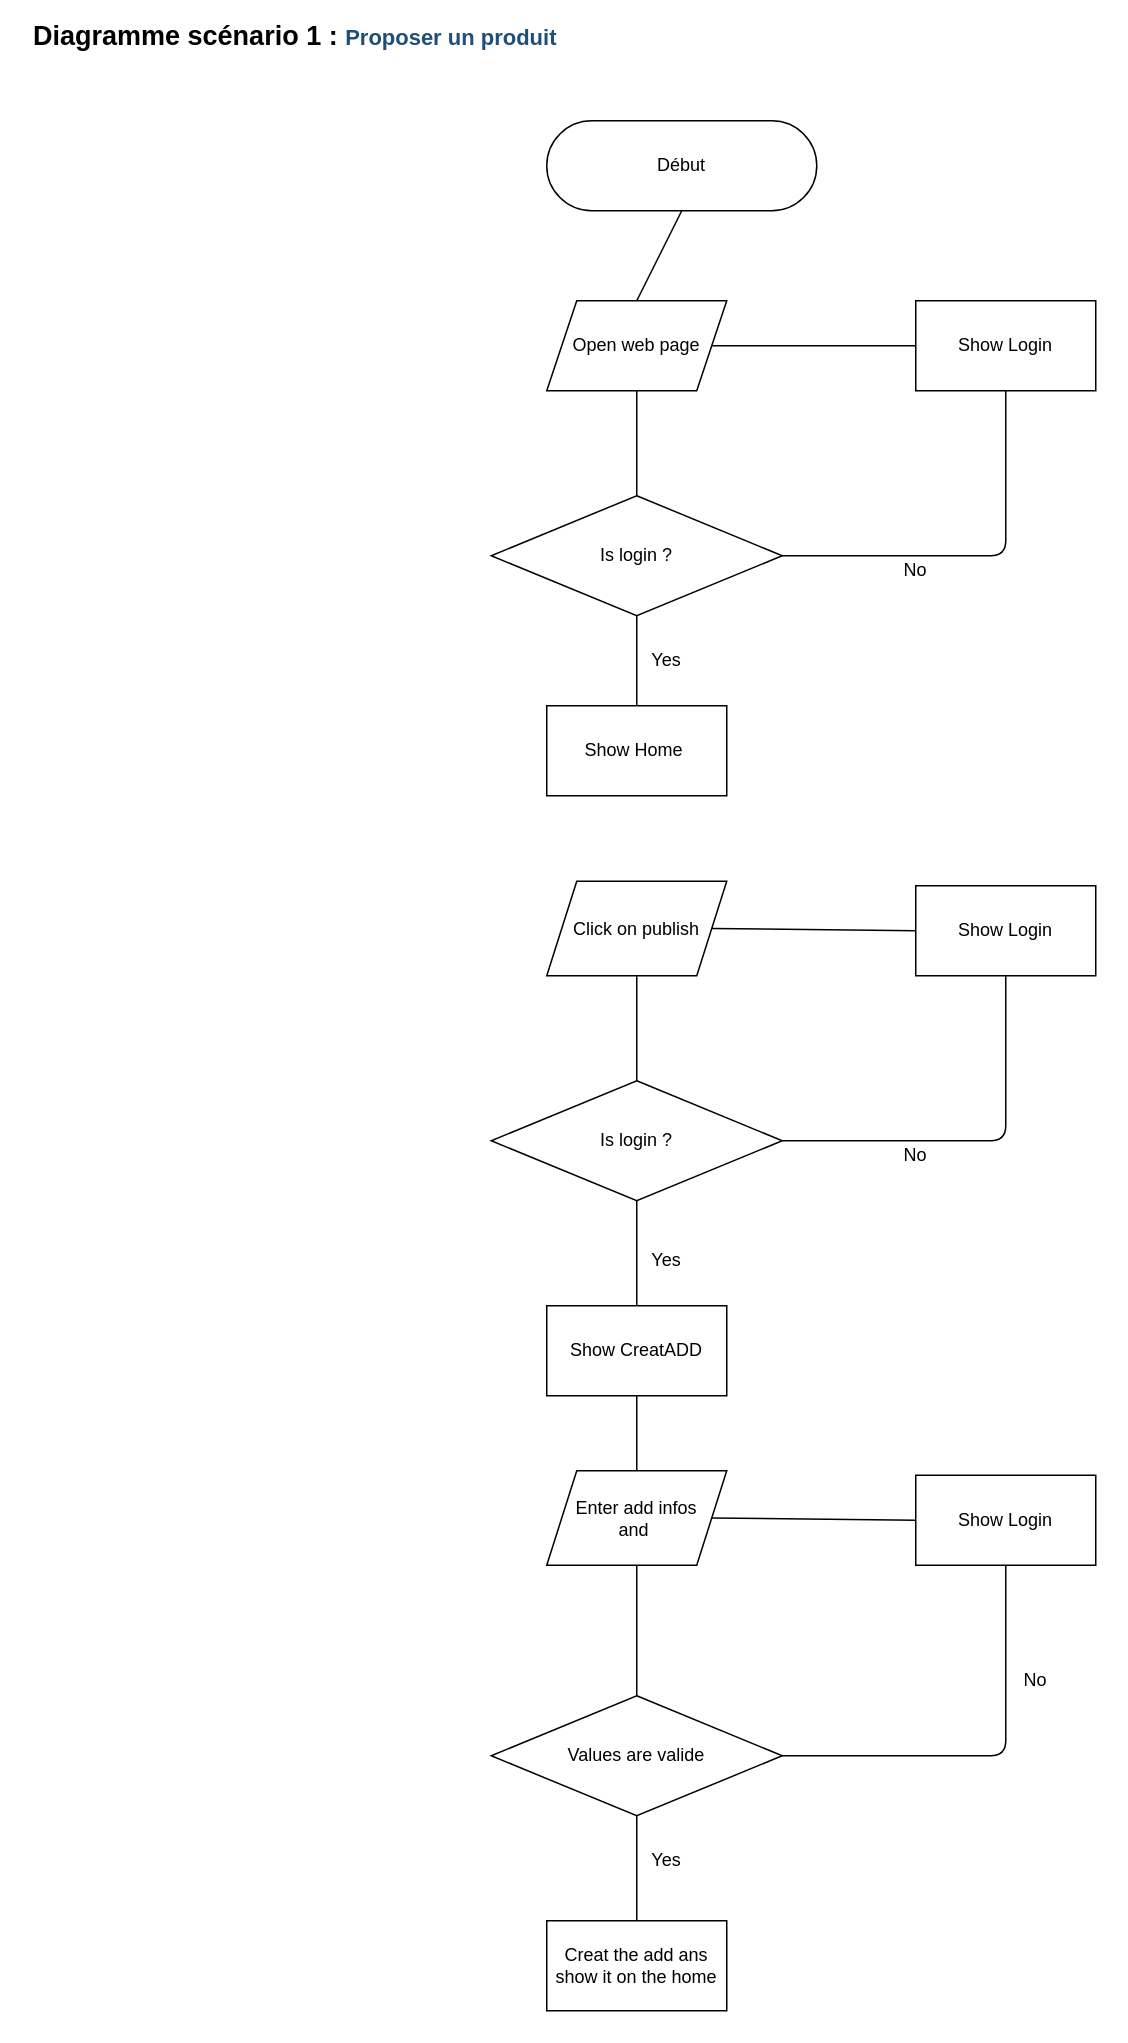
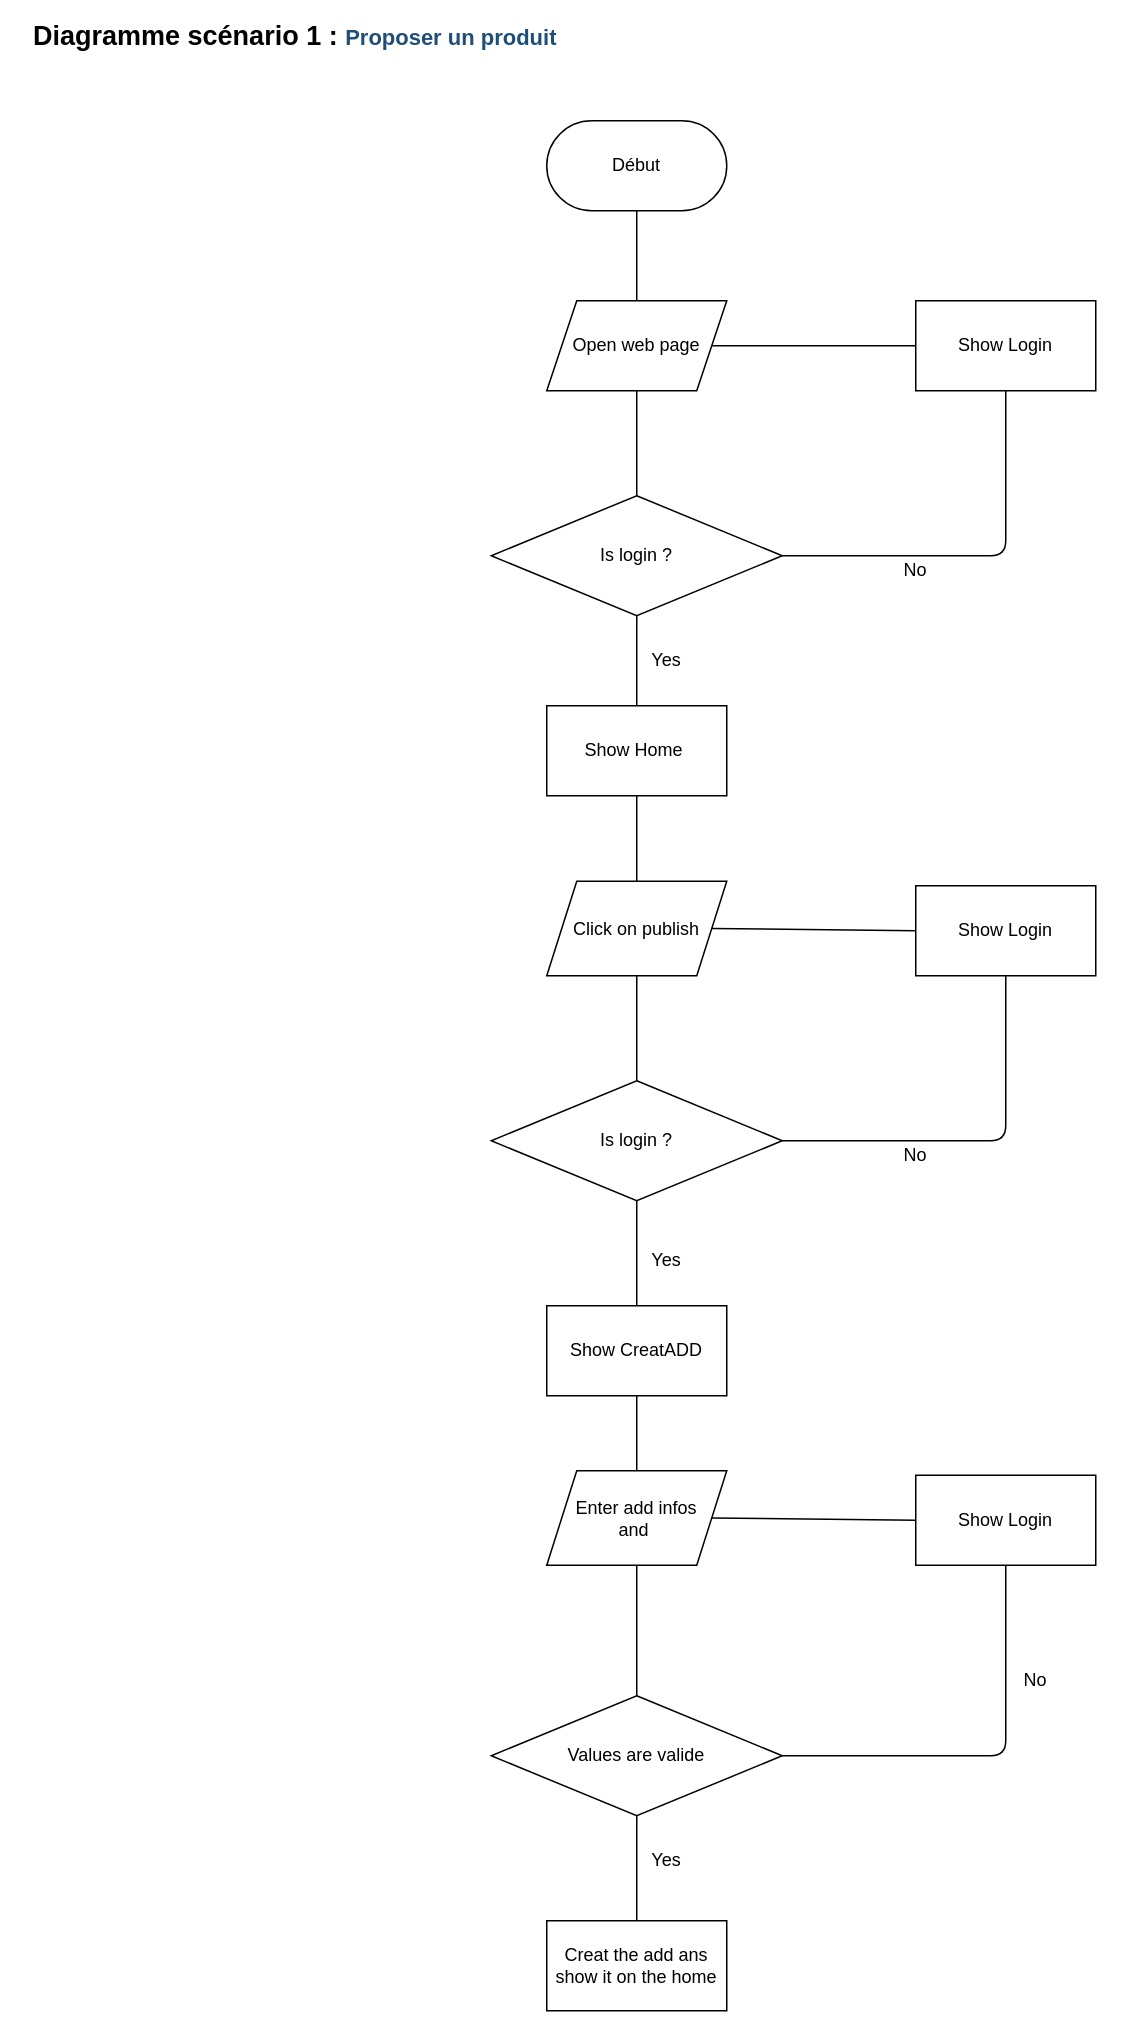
node "Début": size 270x90 -> 180x90
edge "Show Home" -- "Click on publish": added
